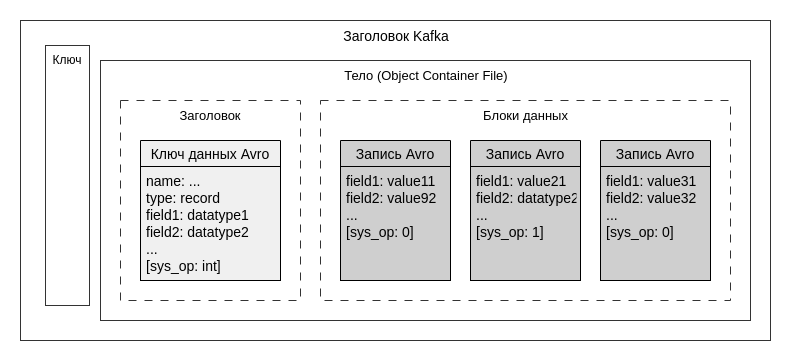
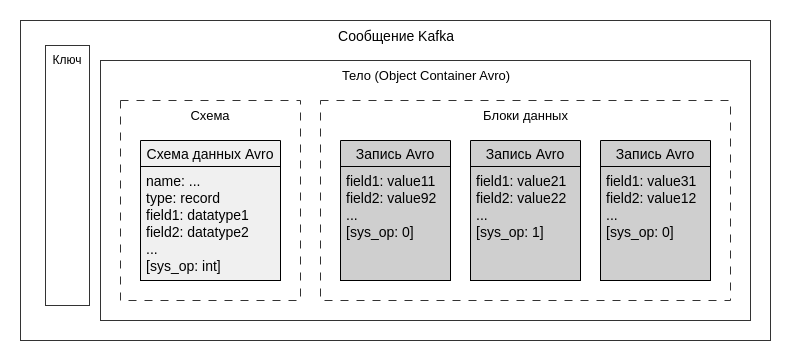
node "Заголовок Kafka": label "Заголовок Kafka" -> "Сообщение Kafka"
node "Тело (Object Container File)": label "Тело (Object Container File)" -> "Тело (Object Container Avro)"
node "Заголовок": label "Заголовок" -> "Схема"
node "Ключ данных Avro": label "Ключ данных Avro" -> "Схема данных Avro"
node "field1: value21 field2: datatype22 ... [sys_op: 1]": label "field1: value21 field2: datatype22 ... [sys_op: 1]" -> "field1: value21 field2: value22 ... [sys_op: 1]"
node "field1: value31 field2: value32 ... [sys_op: 0]": label "field1: value31 field2: value32 ... [sys_op: 0]" -> "field1: value31 field2: value12 ... [sys_op: 0]"
